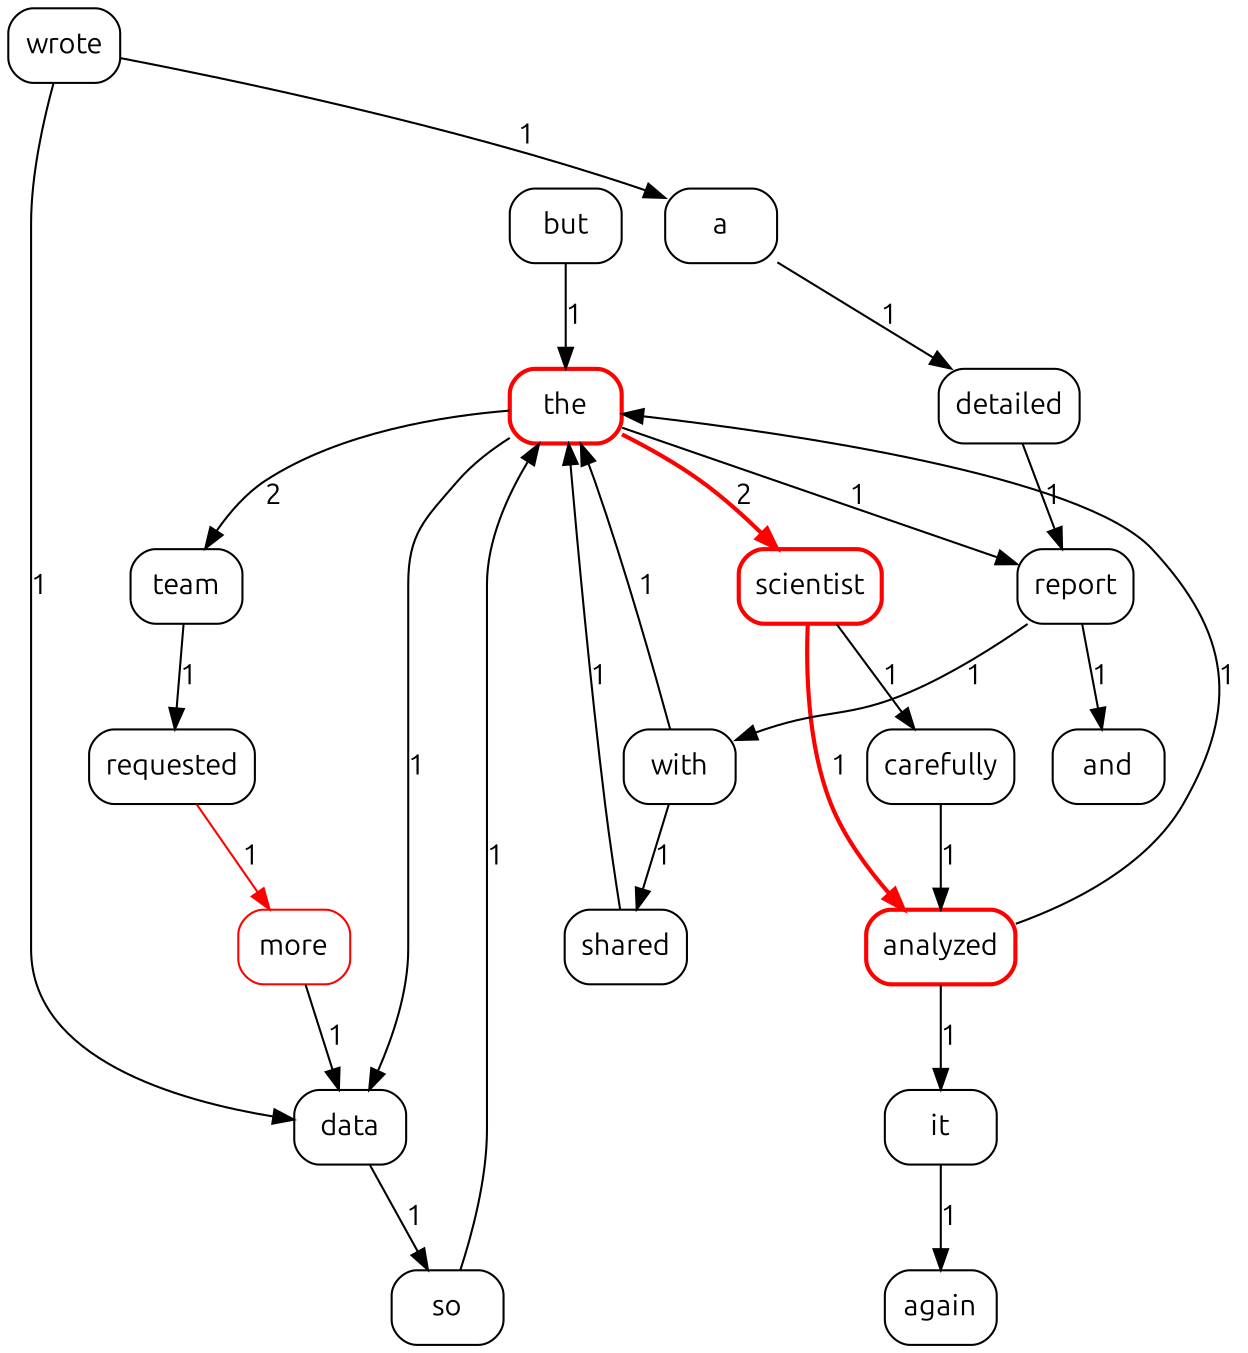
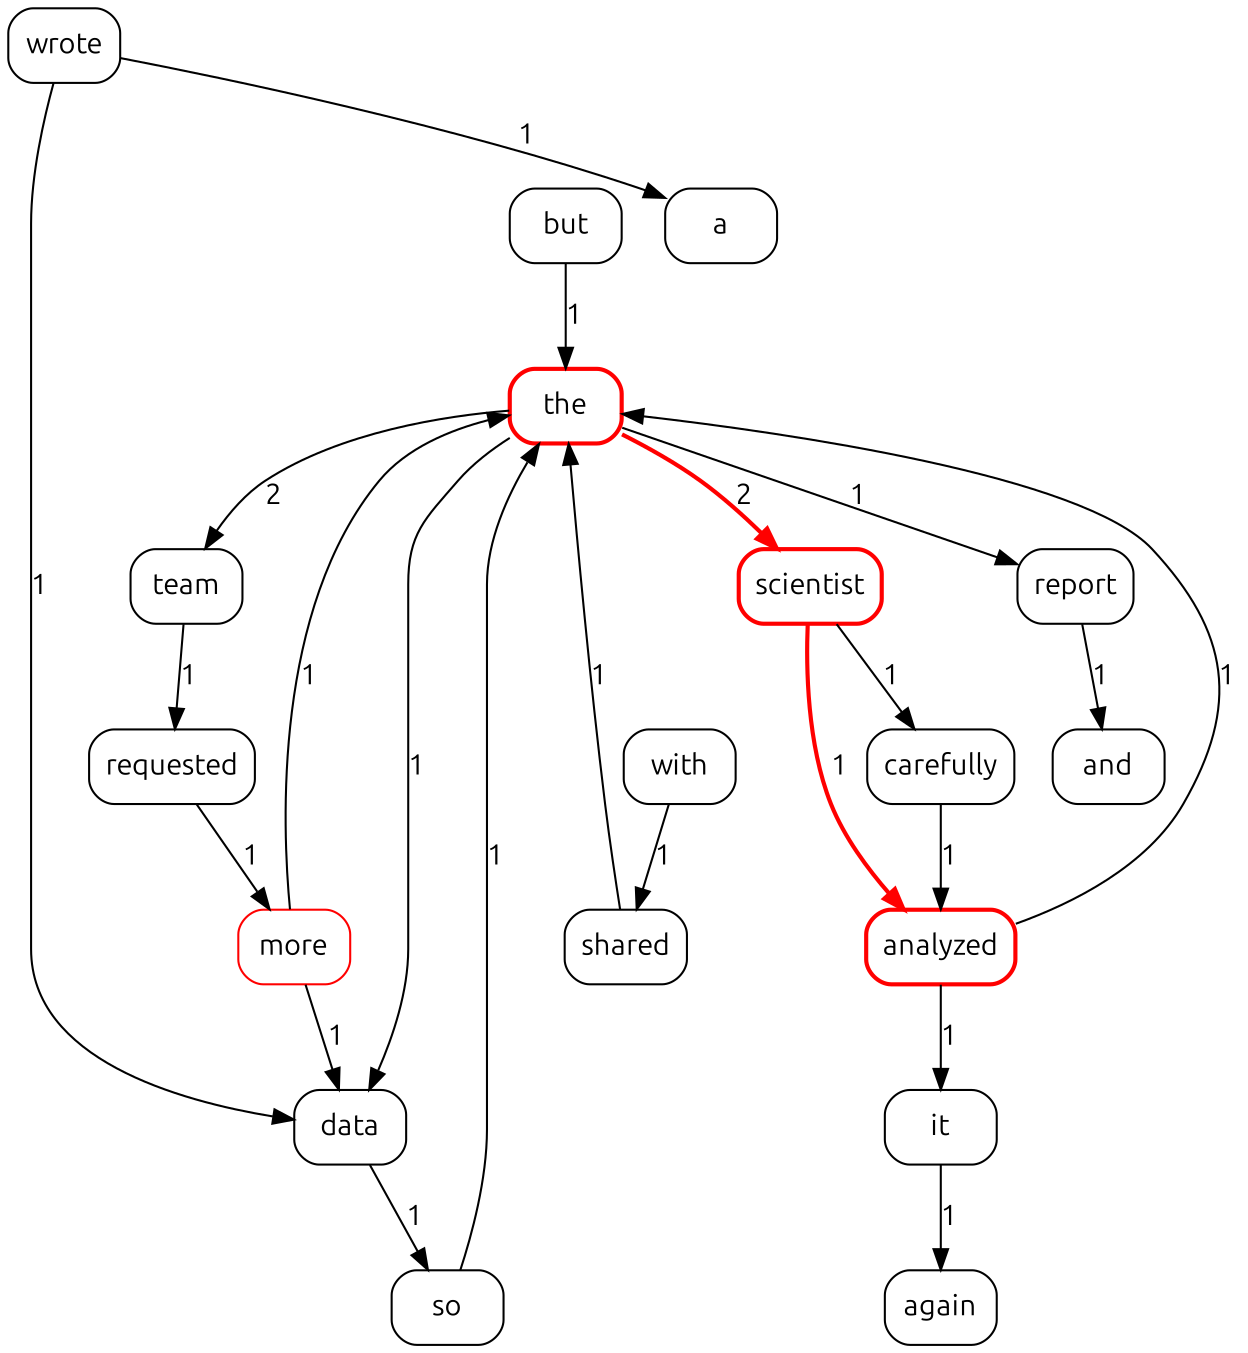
node "detailed": removed
edge "with" -> "the": now "more" -> "the"
edge "report" -> "with": removed, label "1"
edge "requested" -> "more": color red -> black
